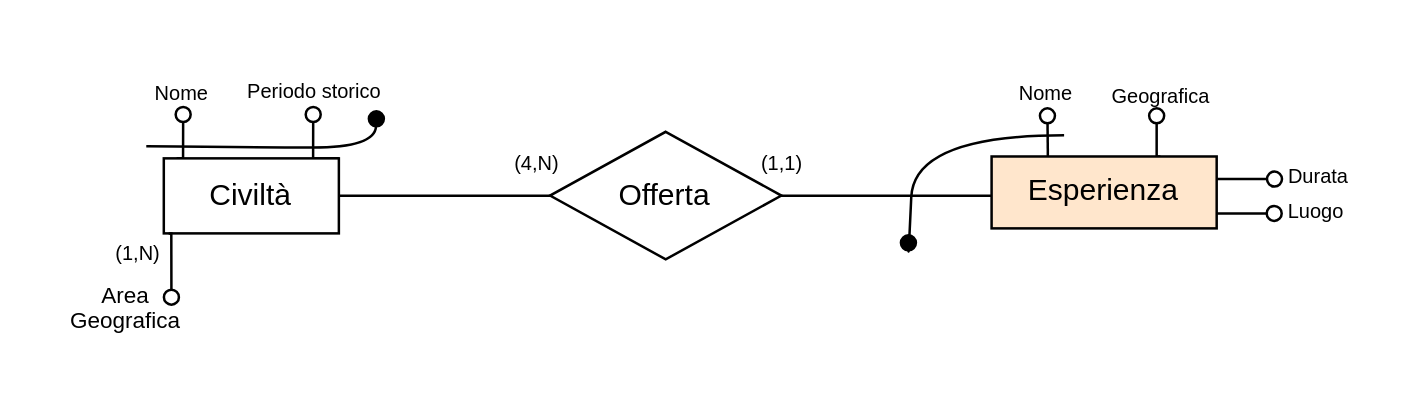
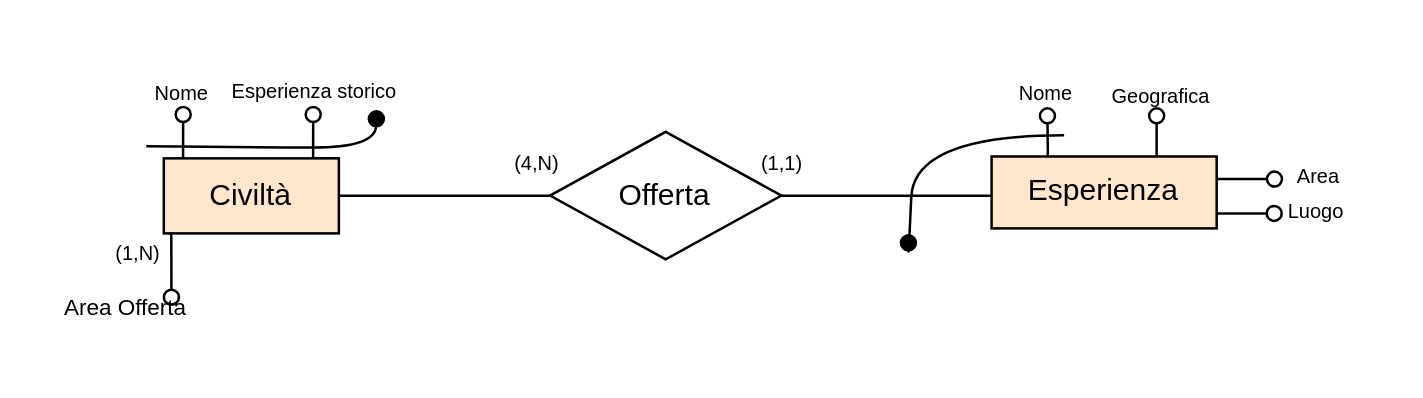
node "Periodo storico": label "Periodo storico" -> "Esperienza storico"
node "Durata": label "Durata" -> "Area"
node "Civiltà": fillcolor #ffffff -> #ffe6cc
node "Area Geografica": label "Area Geografica" -> "Area Offerta"
